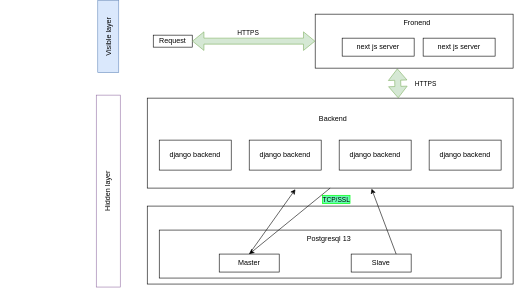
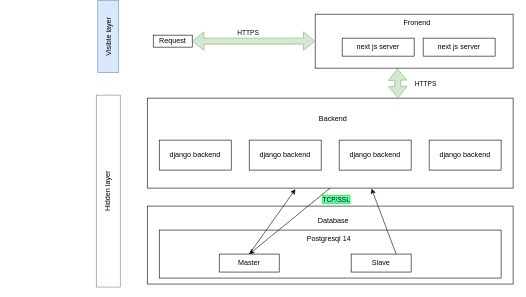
node "Database": added
node "Postgresql 13": label "Postgresql 13" -> "Postgresql 14"
